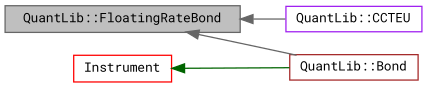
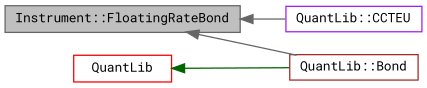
node "QuantLib::FloatingRateBond": label "QuantLib::FloatingRateBond" -> "Instrument::FloatingRateBond"
node "Instrument": label "Instrument" -> "QuantLib"
